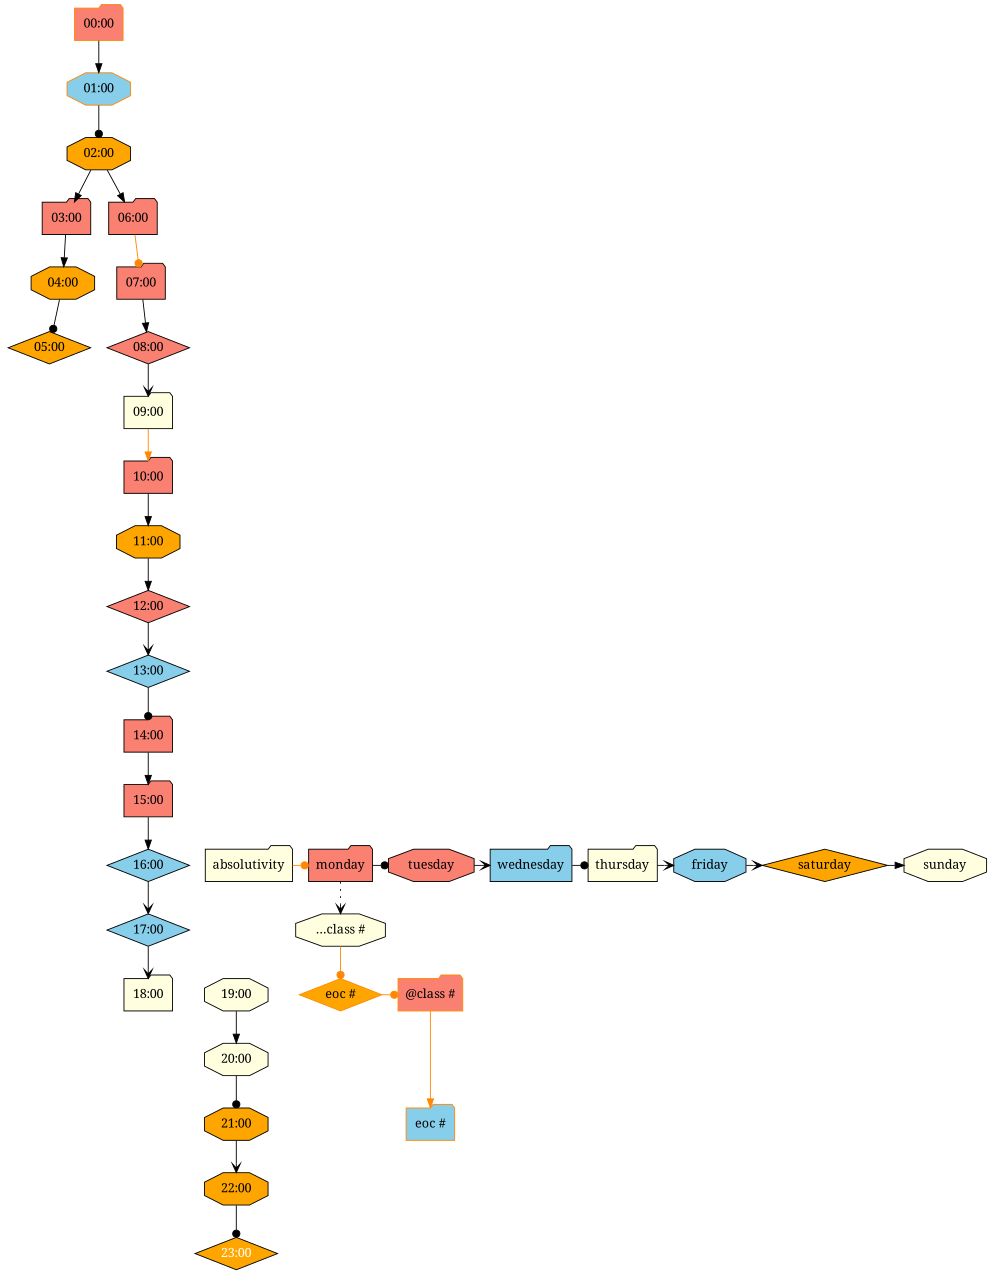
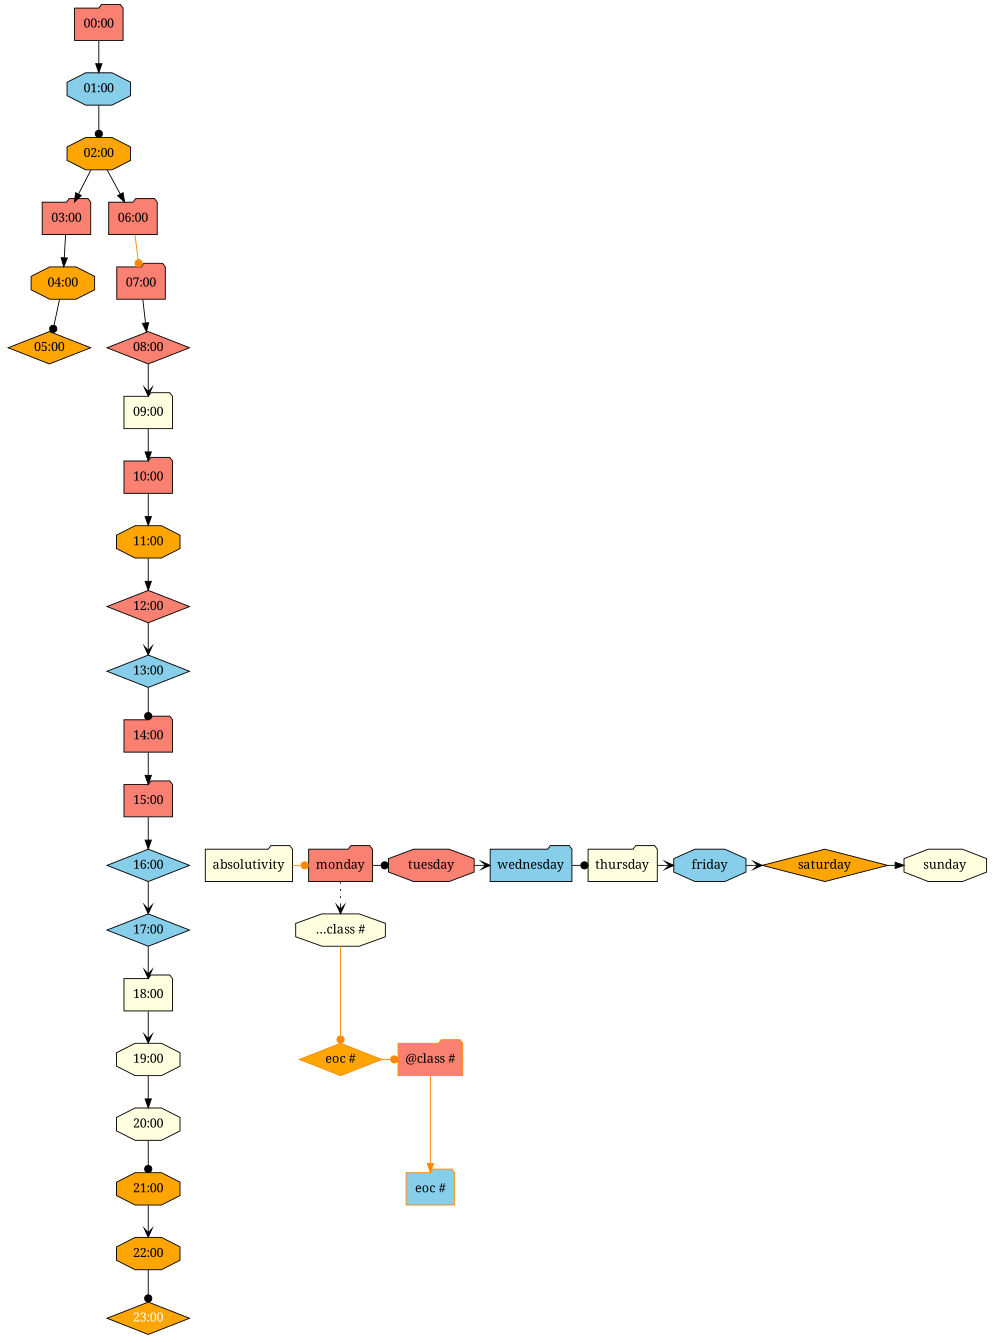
node "00:00": color #ff8800 -> black
node "01:00": color #ff8800 -> black
edge "09:00" -> "10:00": color #ff8800 -> black
edge "18:00" -> "19:00": added
